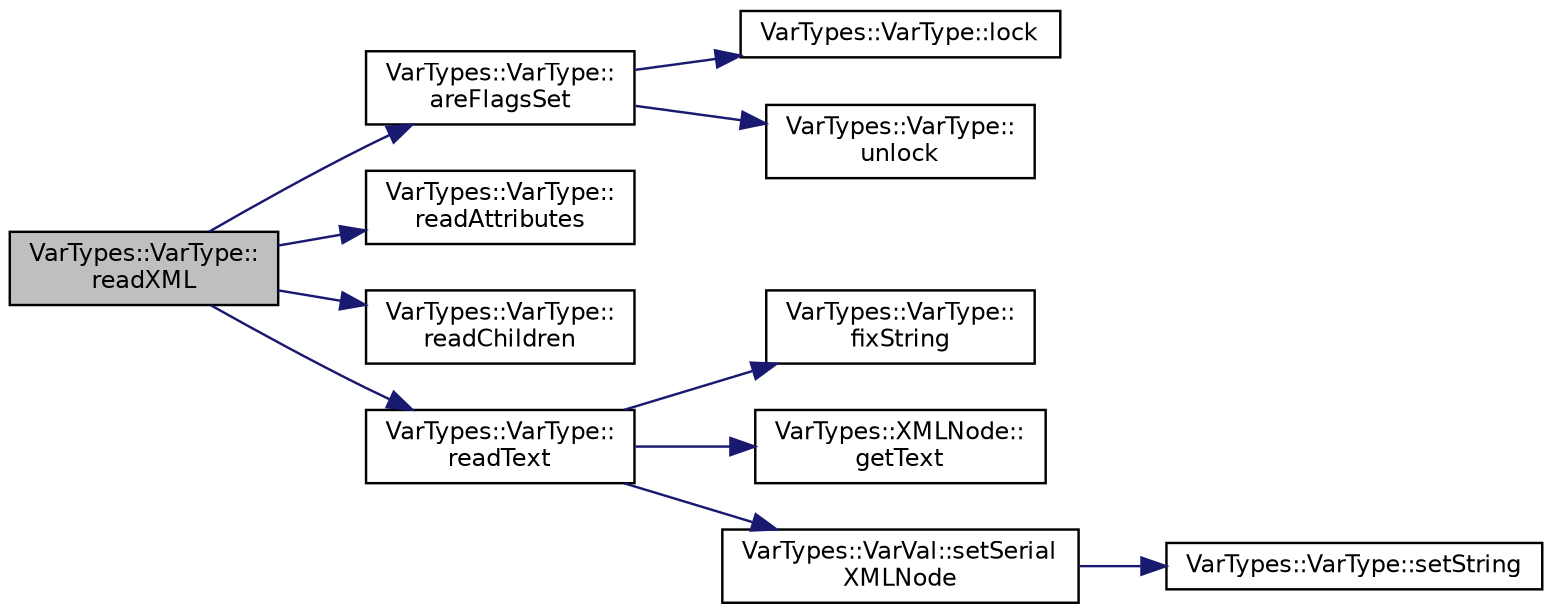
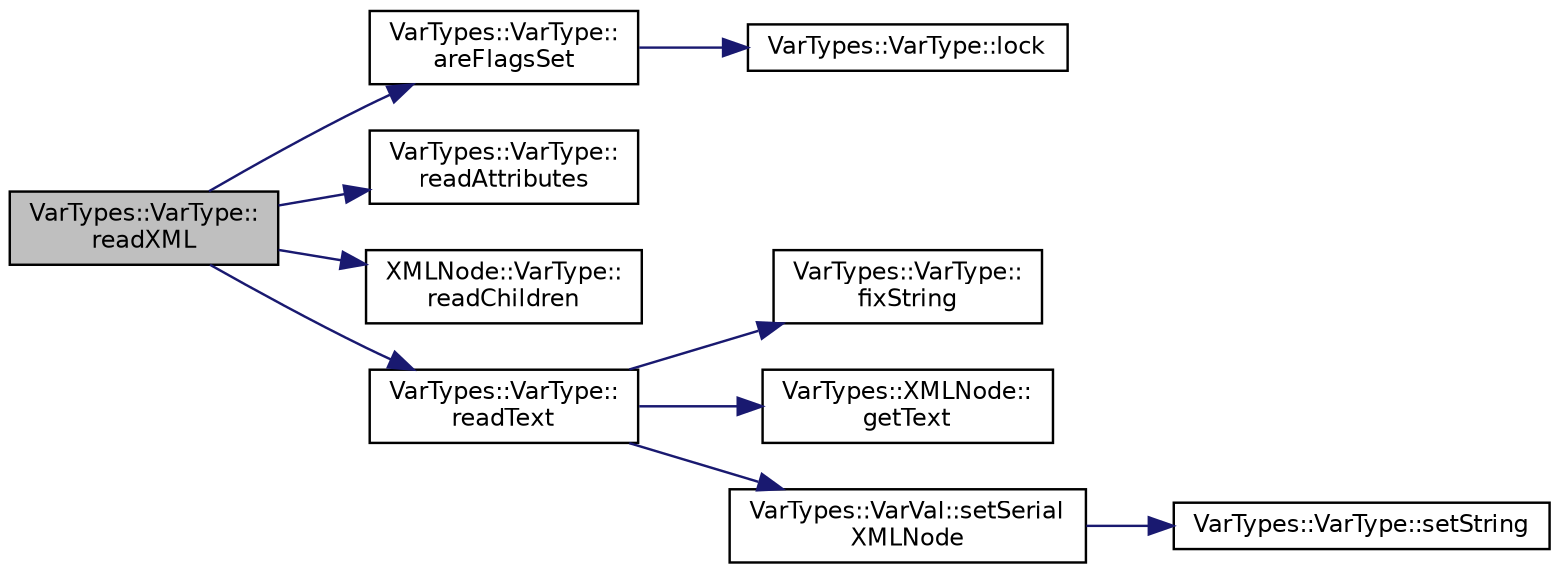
node "VarTypes::VarType:: unlock": removed
node "VarTypes::VarType:: readChildren": label "VarTypes::VarType:: readChildren" -> "XMLNode::VarType:: readChildren"
